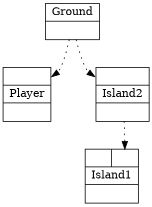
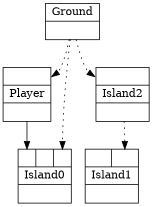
node "Island0": added
